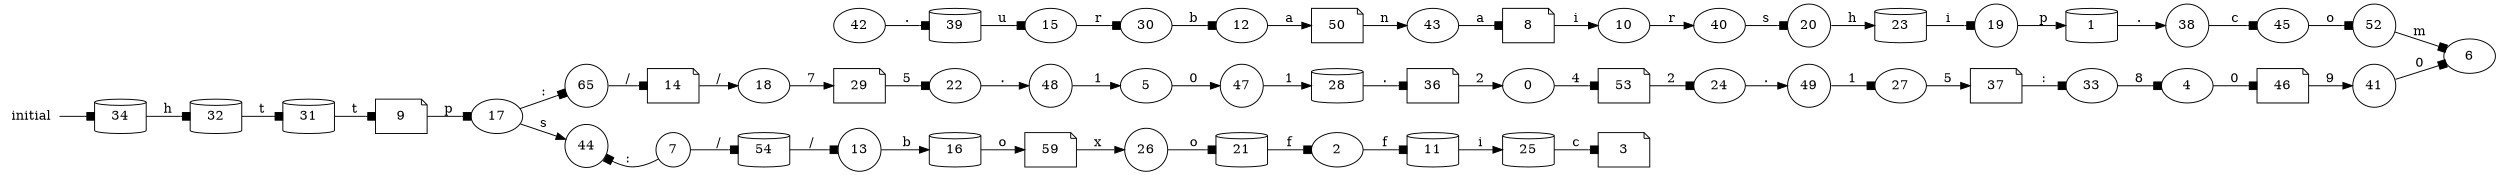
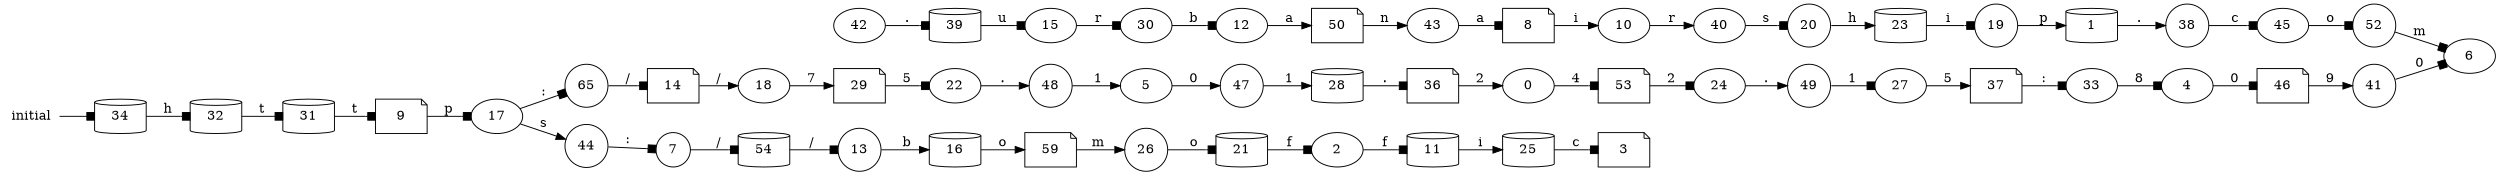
edge "59" -> "26": label "x" -> "m"
edge "7" -> "44": reversed
